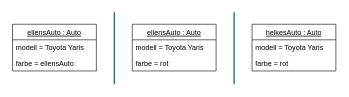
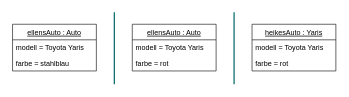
node "heikesAuto : Auto": label "heikesAuto : Auto" -> "heikesAuto : Yaris"
node "farbe = ellensAuto": label "farbe = ellensAuto" -> "farbe = stahlblau"
